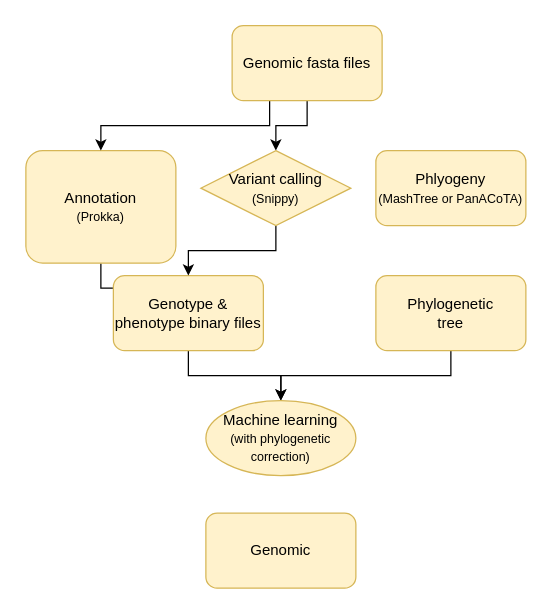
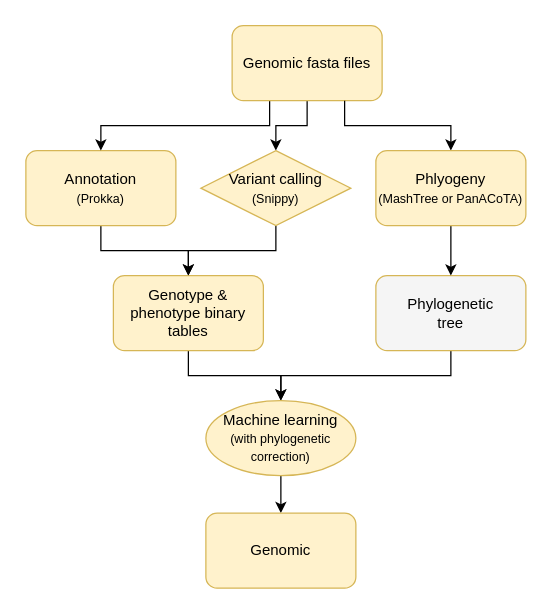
edge "Genomic fasta files" -> "Phlyogeny (MashTree or PanACoTA)": added
node "Annotation (Prokka)": size 150x113 -> 150x75
edge "Phlyogeny (MashTree or PanACoTA)" -> "Phylogenetic tree": added
node "Genotype & phenotype binary files": label "Genotype & phenotype binary files" -> "Genotype & phenotype binary tables"
node "Phylogenetic tree": fillcolor #fff2cc -> #f5f5f5
edge "Machine learning (with phylogenetic correction)" -> "Genomic": added
